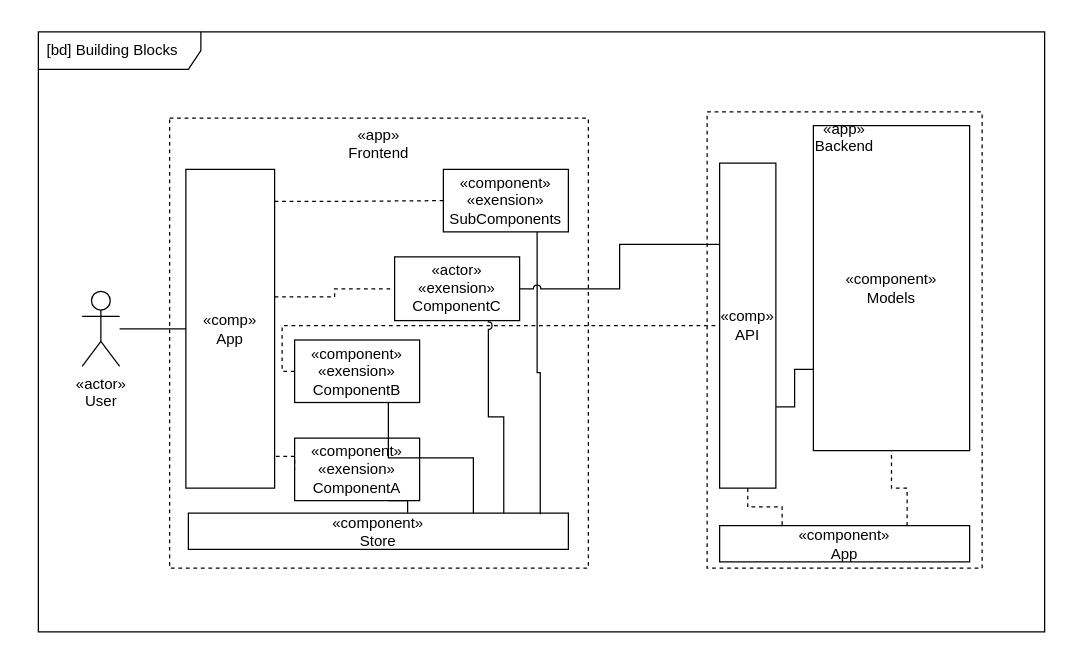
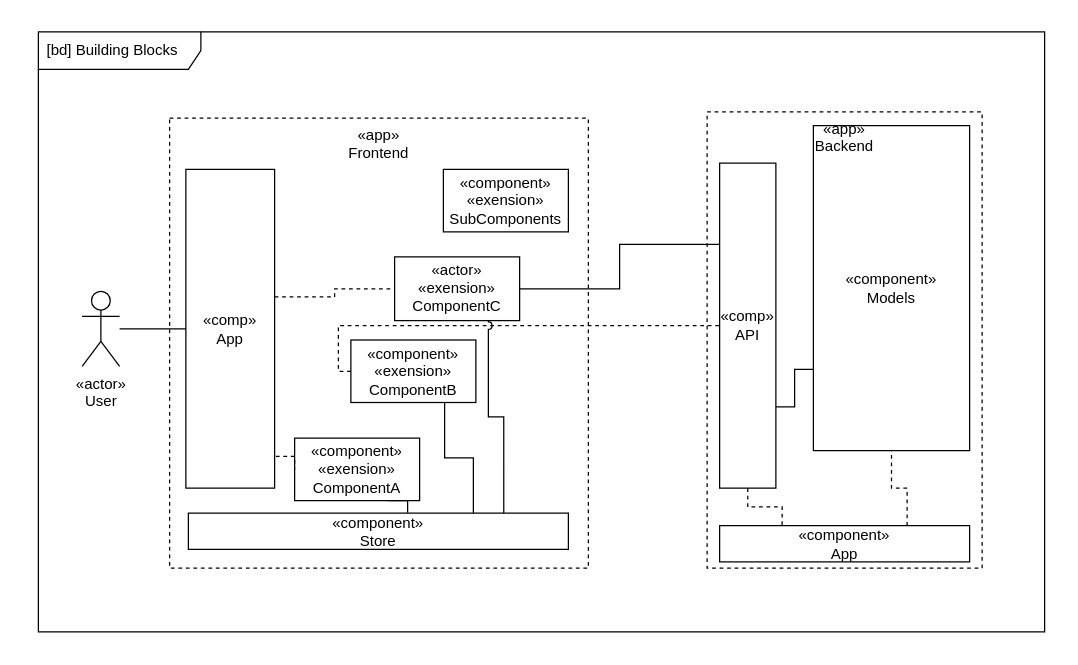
edge "«component» «exension» SubComponents" -- "«comp» App": removed
node "«component» «exension» ComponentB": moved (357, 371) -> (413, 371)
edge "«component» «exension» SubComponents" -- "«component» Store": removed
